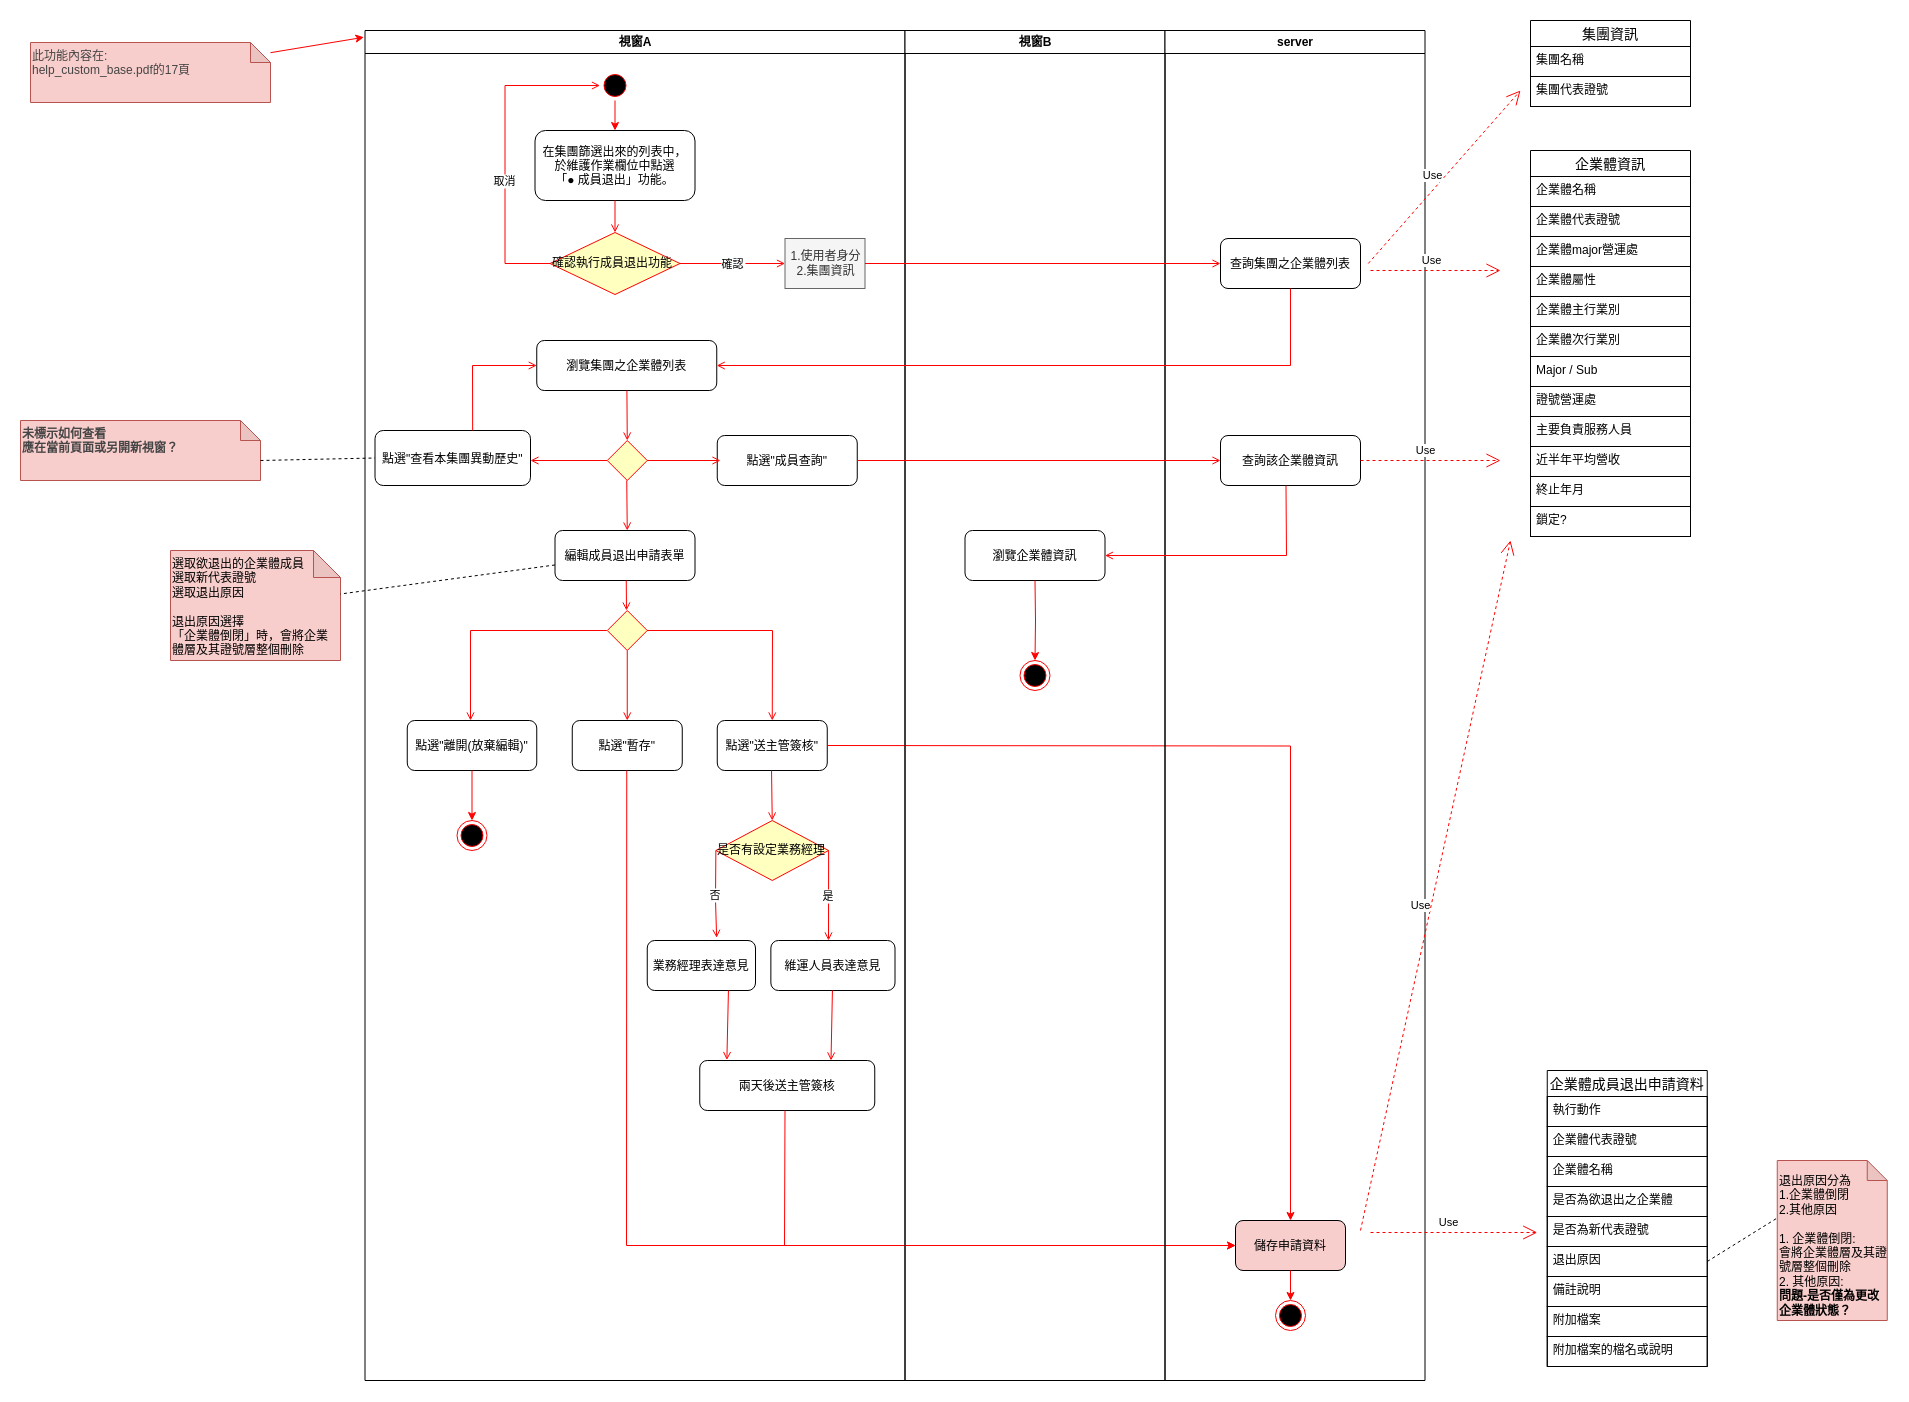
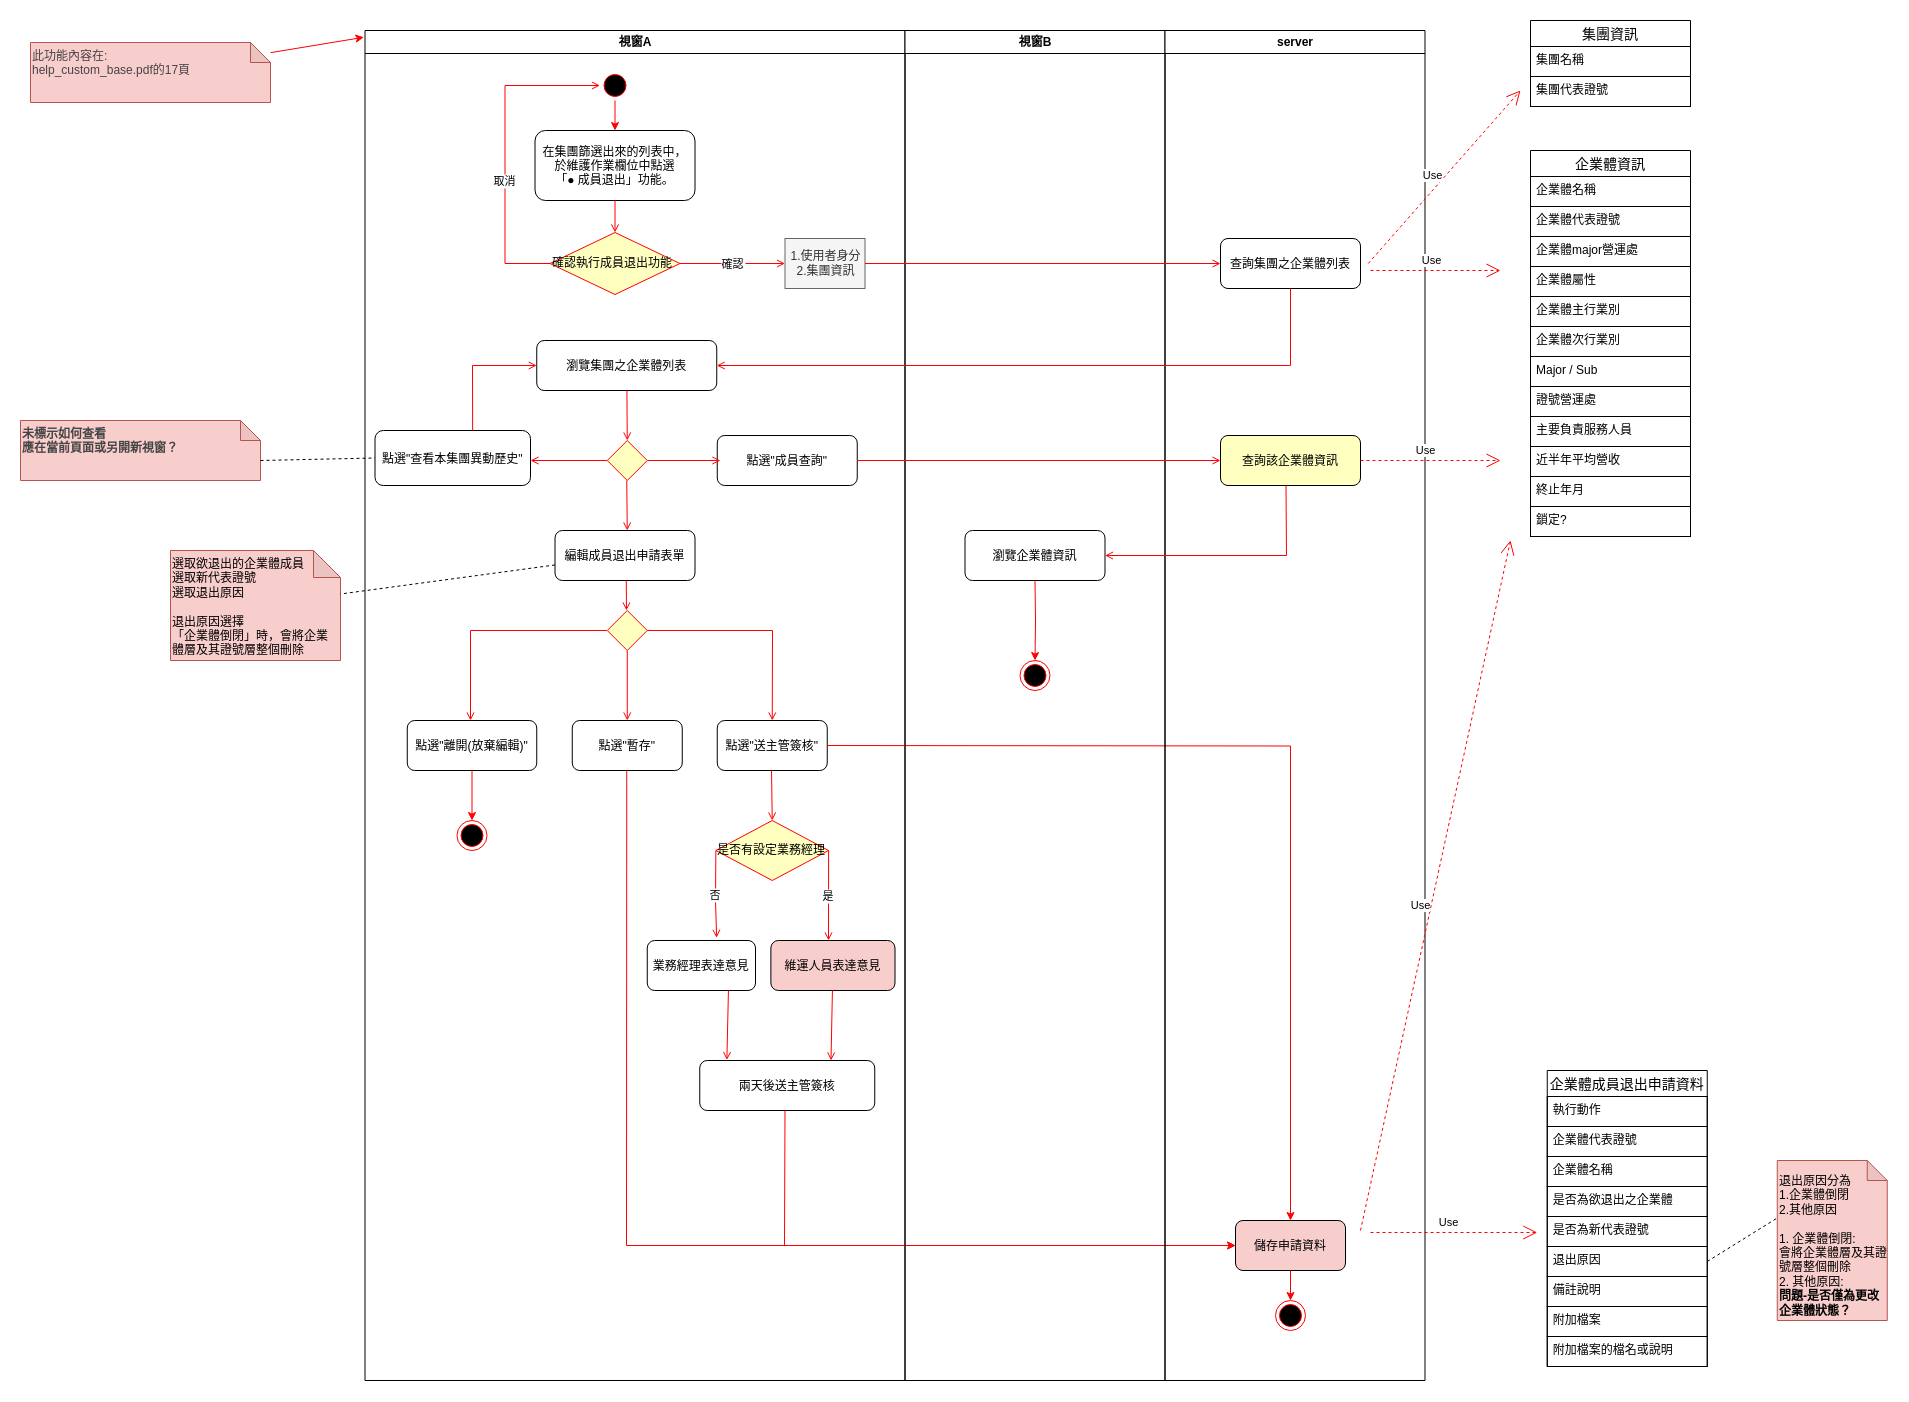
node "查詢該企業體資訊": fillcolor #ffffff -> #ffffc0
node "維運人員表達意見": fillcolor #ffffff -> #f8cecc
